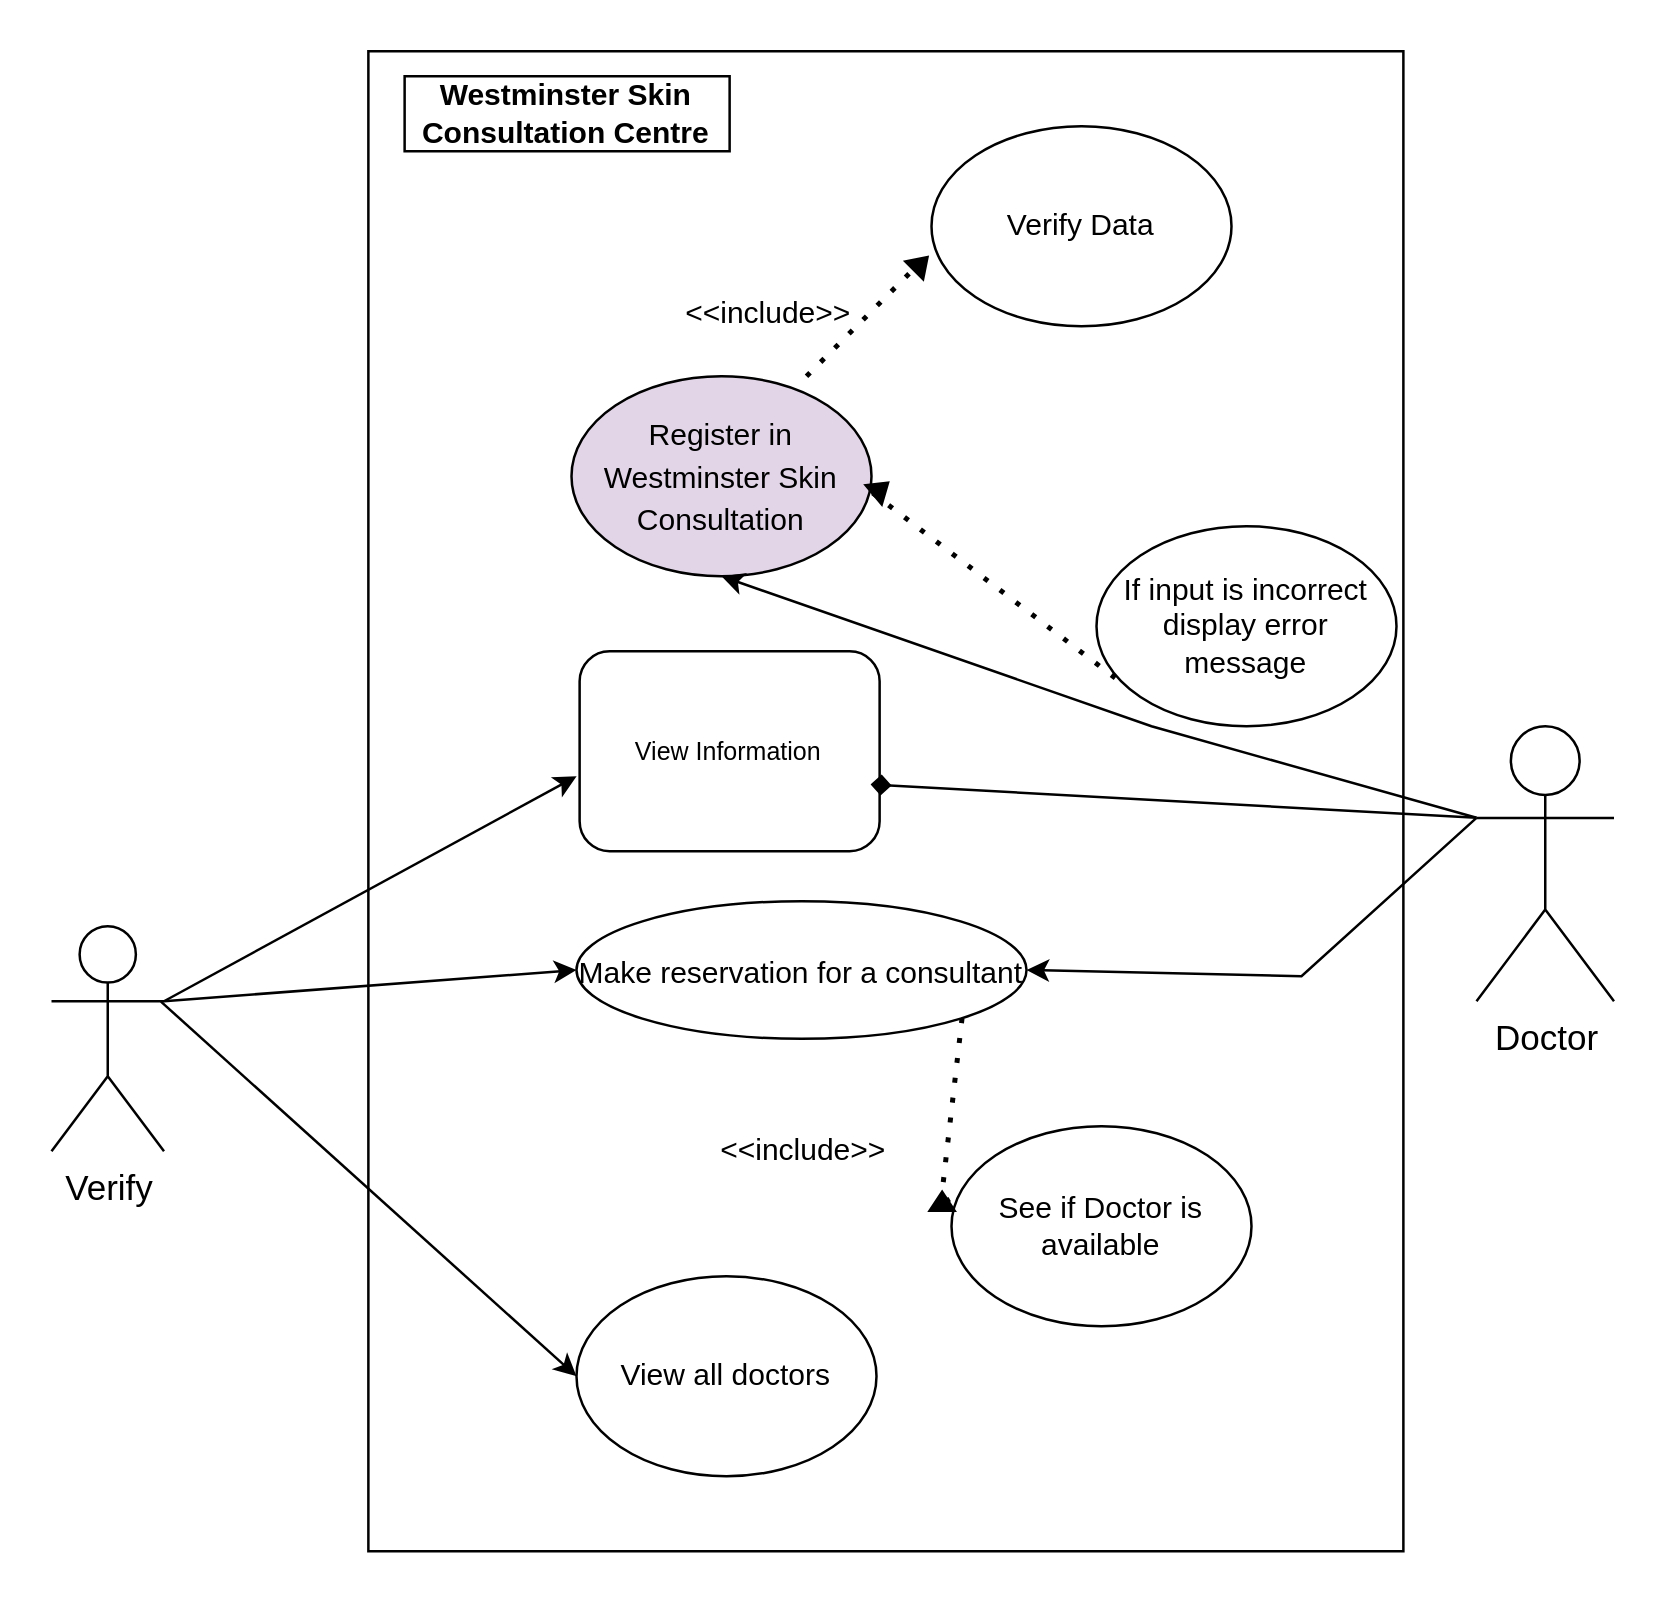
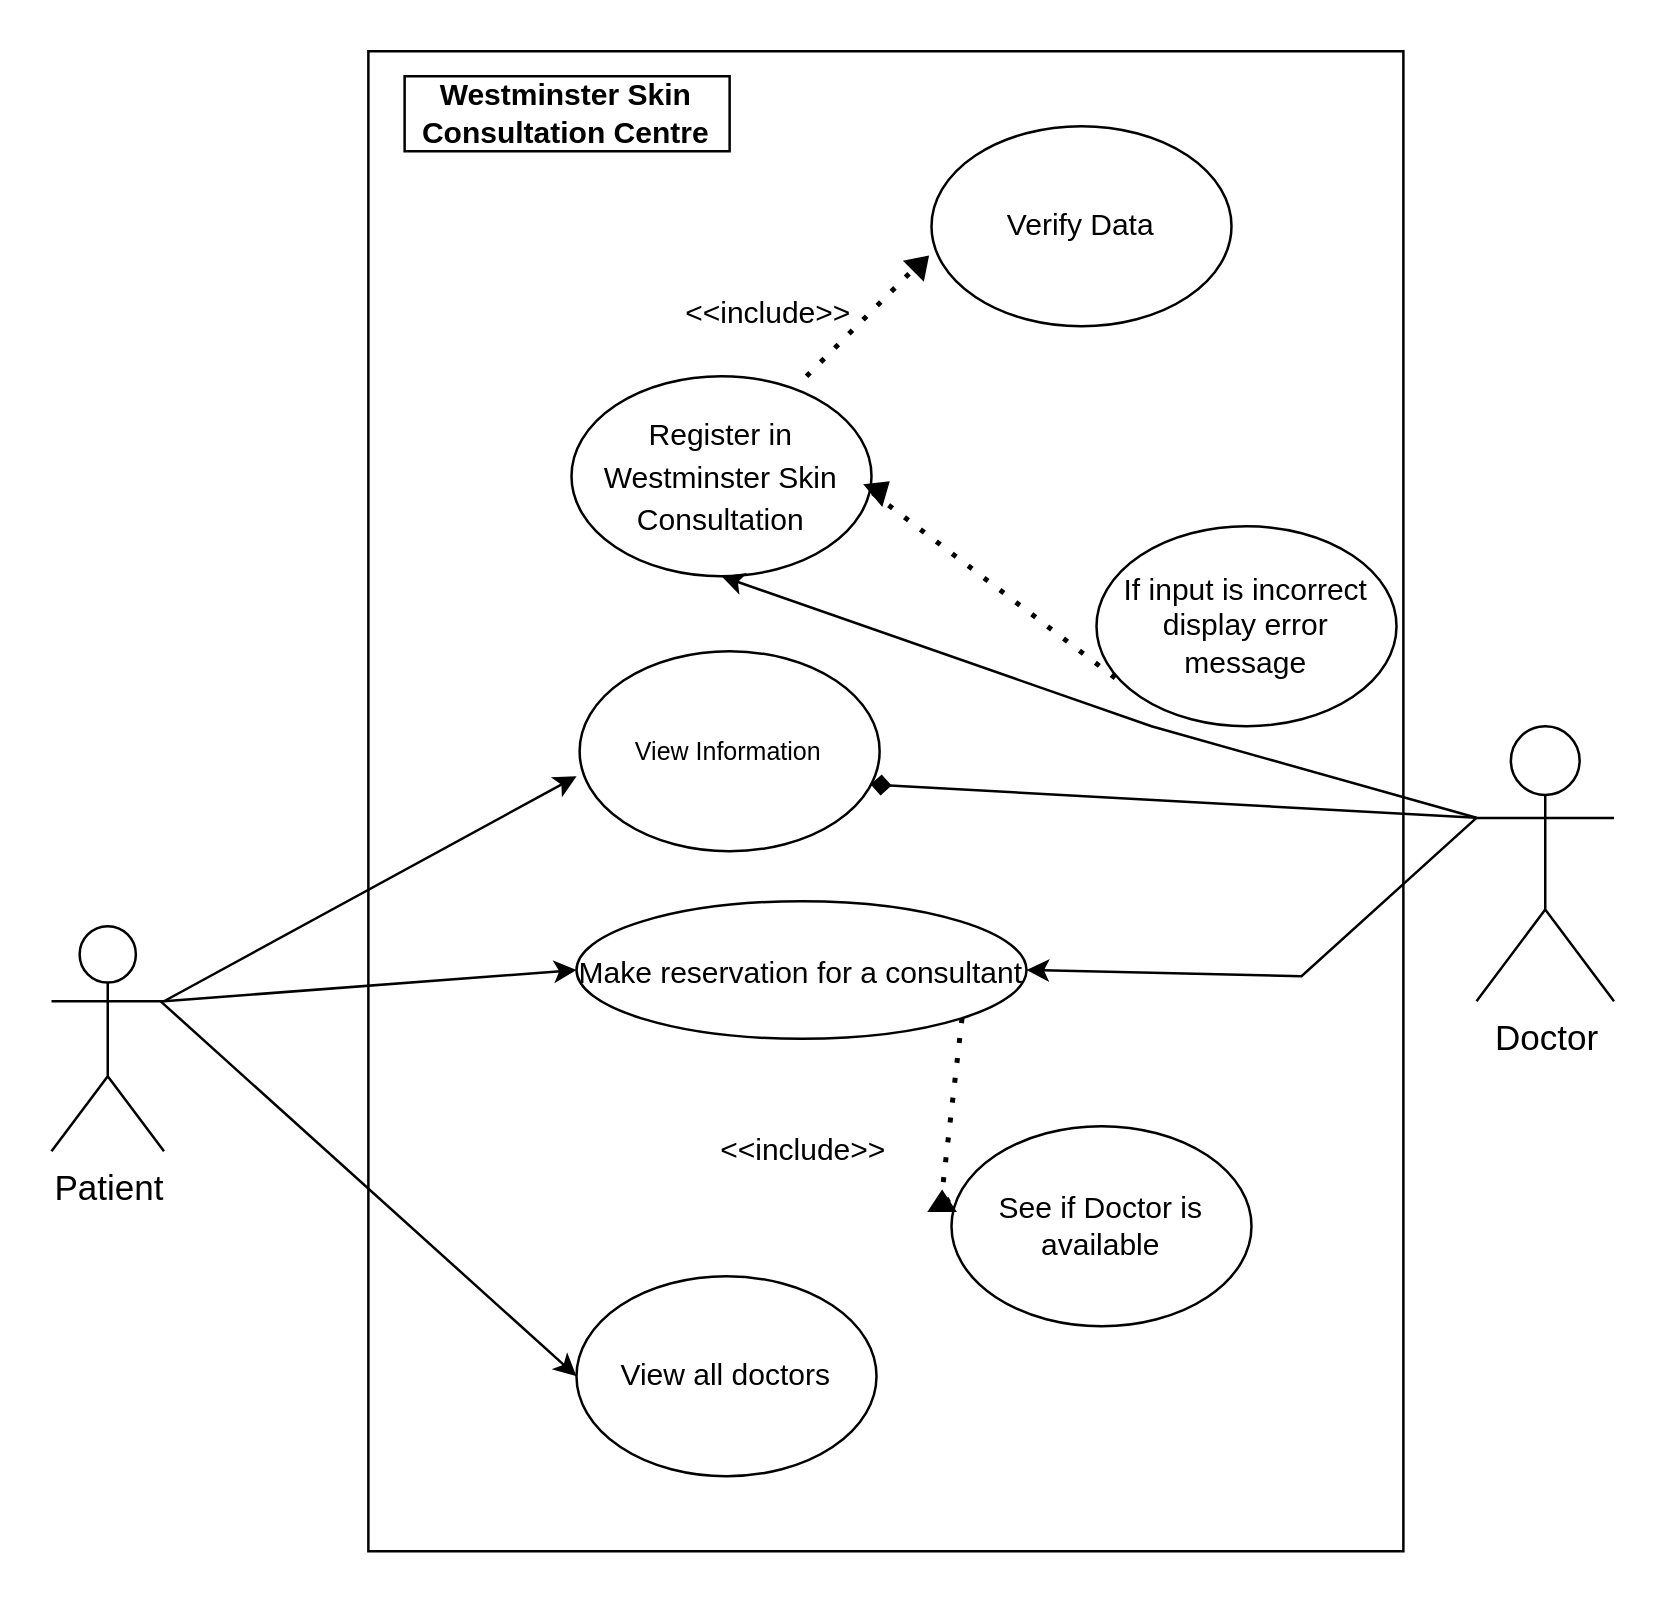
node "Register in Westminster Skin Consultation": fillcolor #e1d5e7 -> #ffffff
node "View Information": shape rounded rectangle -> ellipse
node "Verify": label "Verify" -> "Patient"
